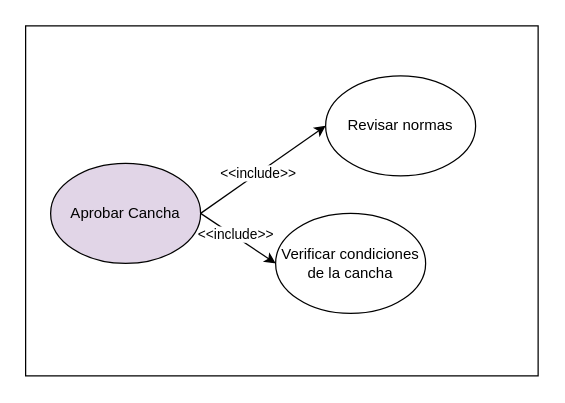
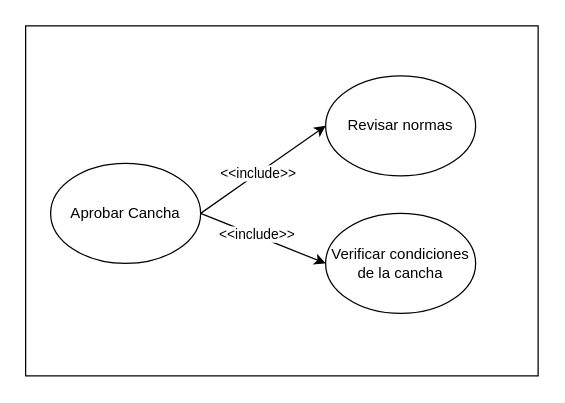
node "Aprobar Cancha": fillcolor #e1d5e7 -> #ffffff
node "Verificar condiciones de la cancha": moved (351, 263) -> (401, 263)
